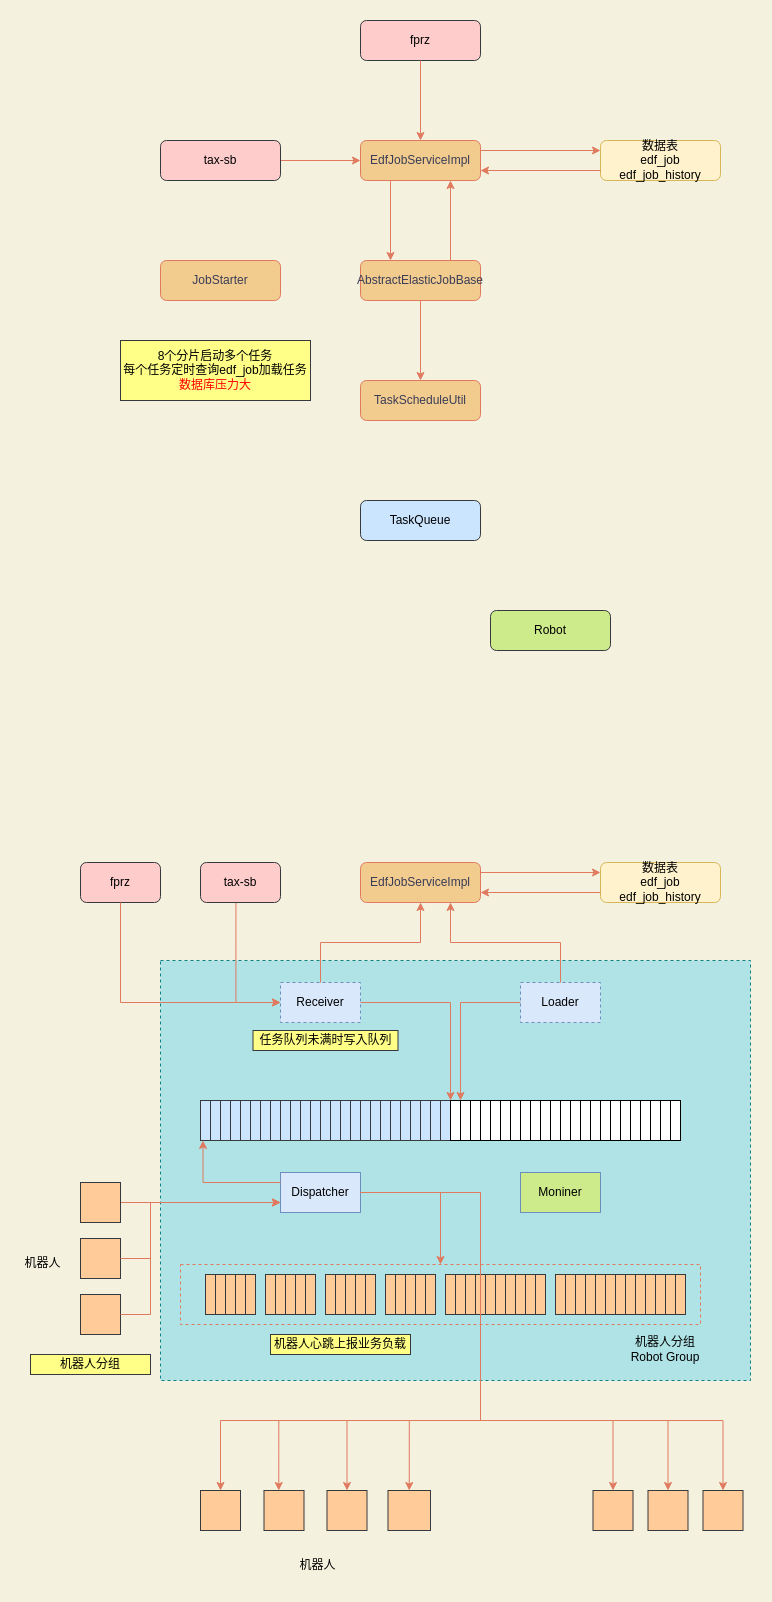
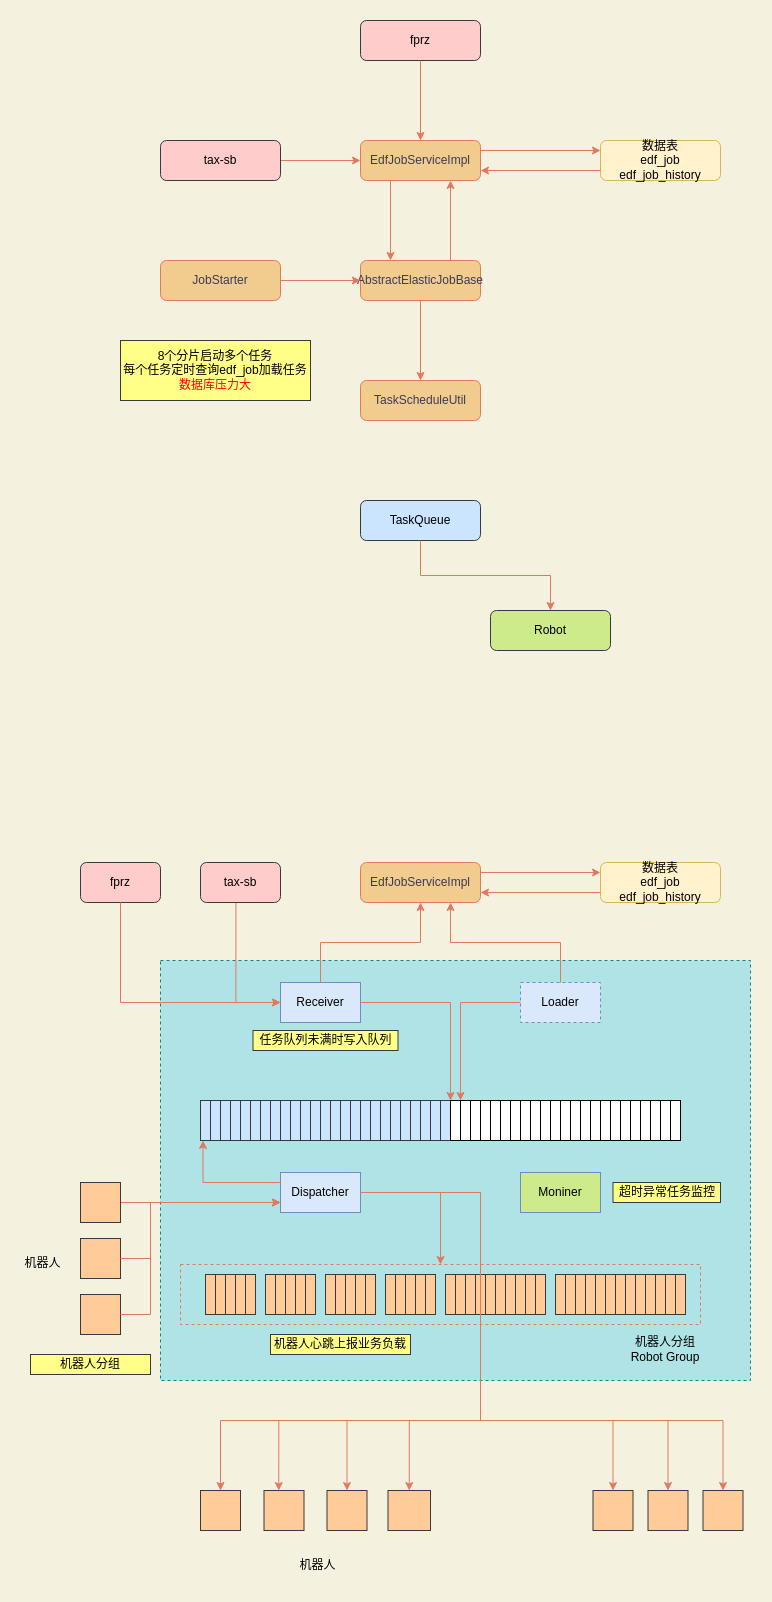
edge "JobStarter" -> "AbstractElasticJobBase": added
edge "TaskQueue" -> "Robot": added
node "Receiver": style dashed -> solid
node "超时异常任务监控": added
